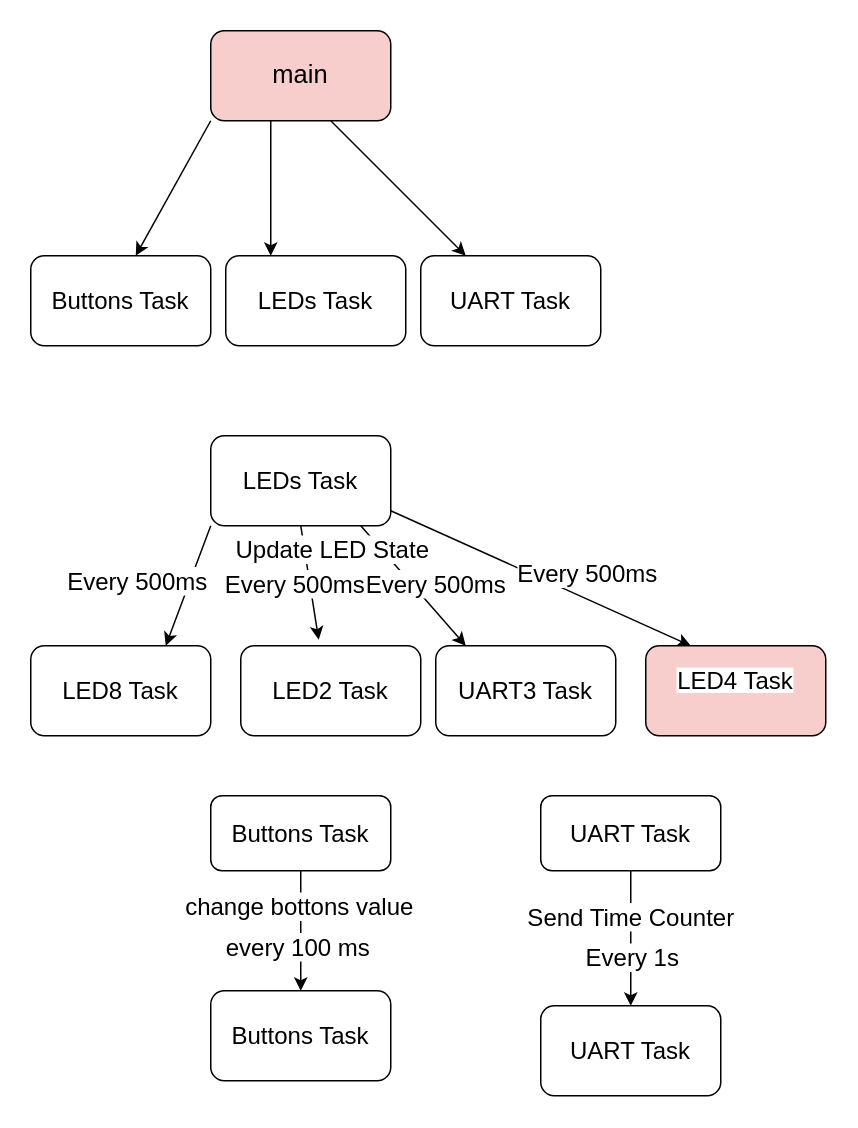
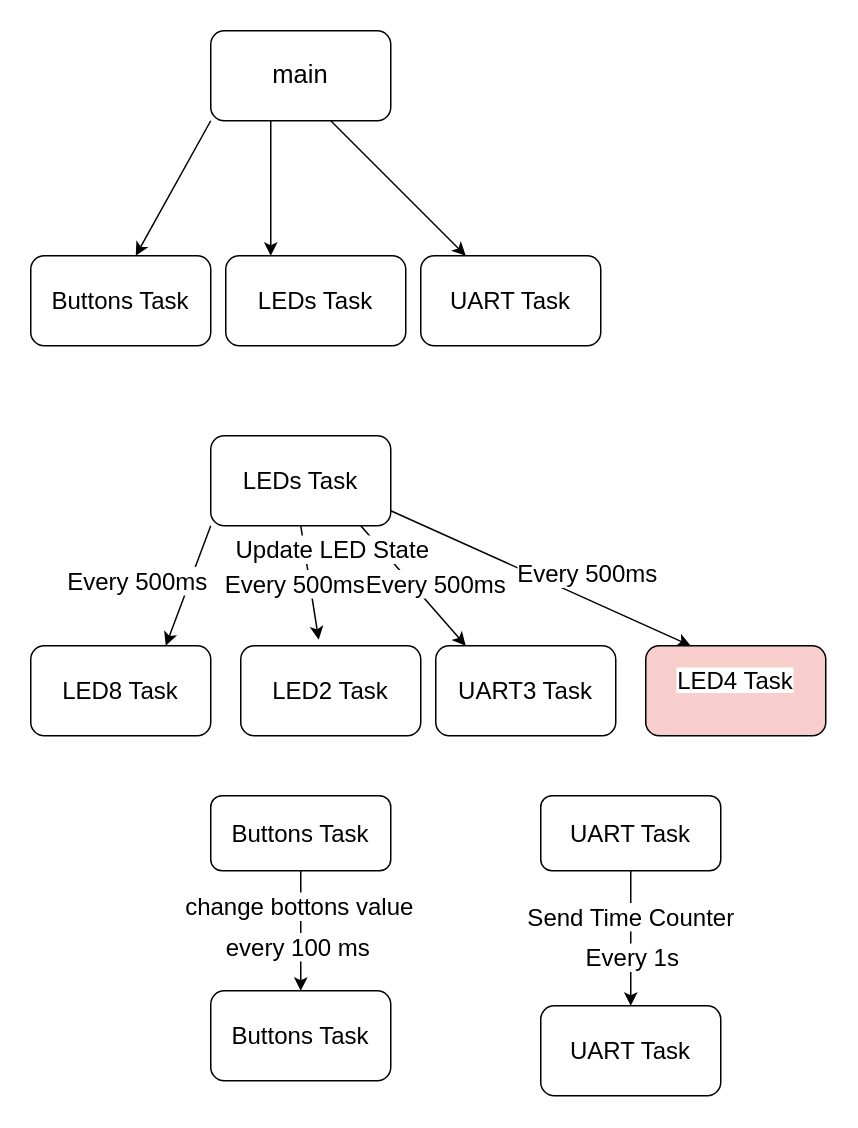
node "main": fillcolor #f8cecc -> #ffffff
